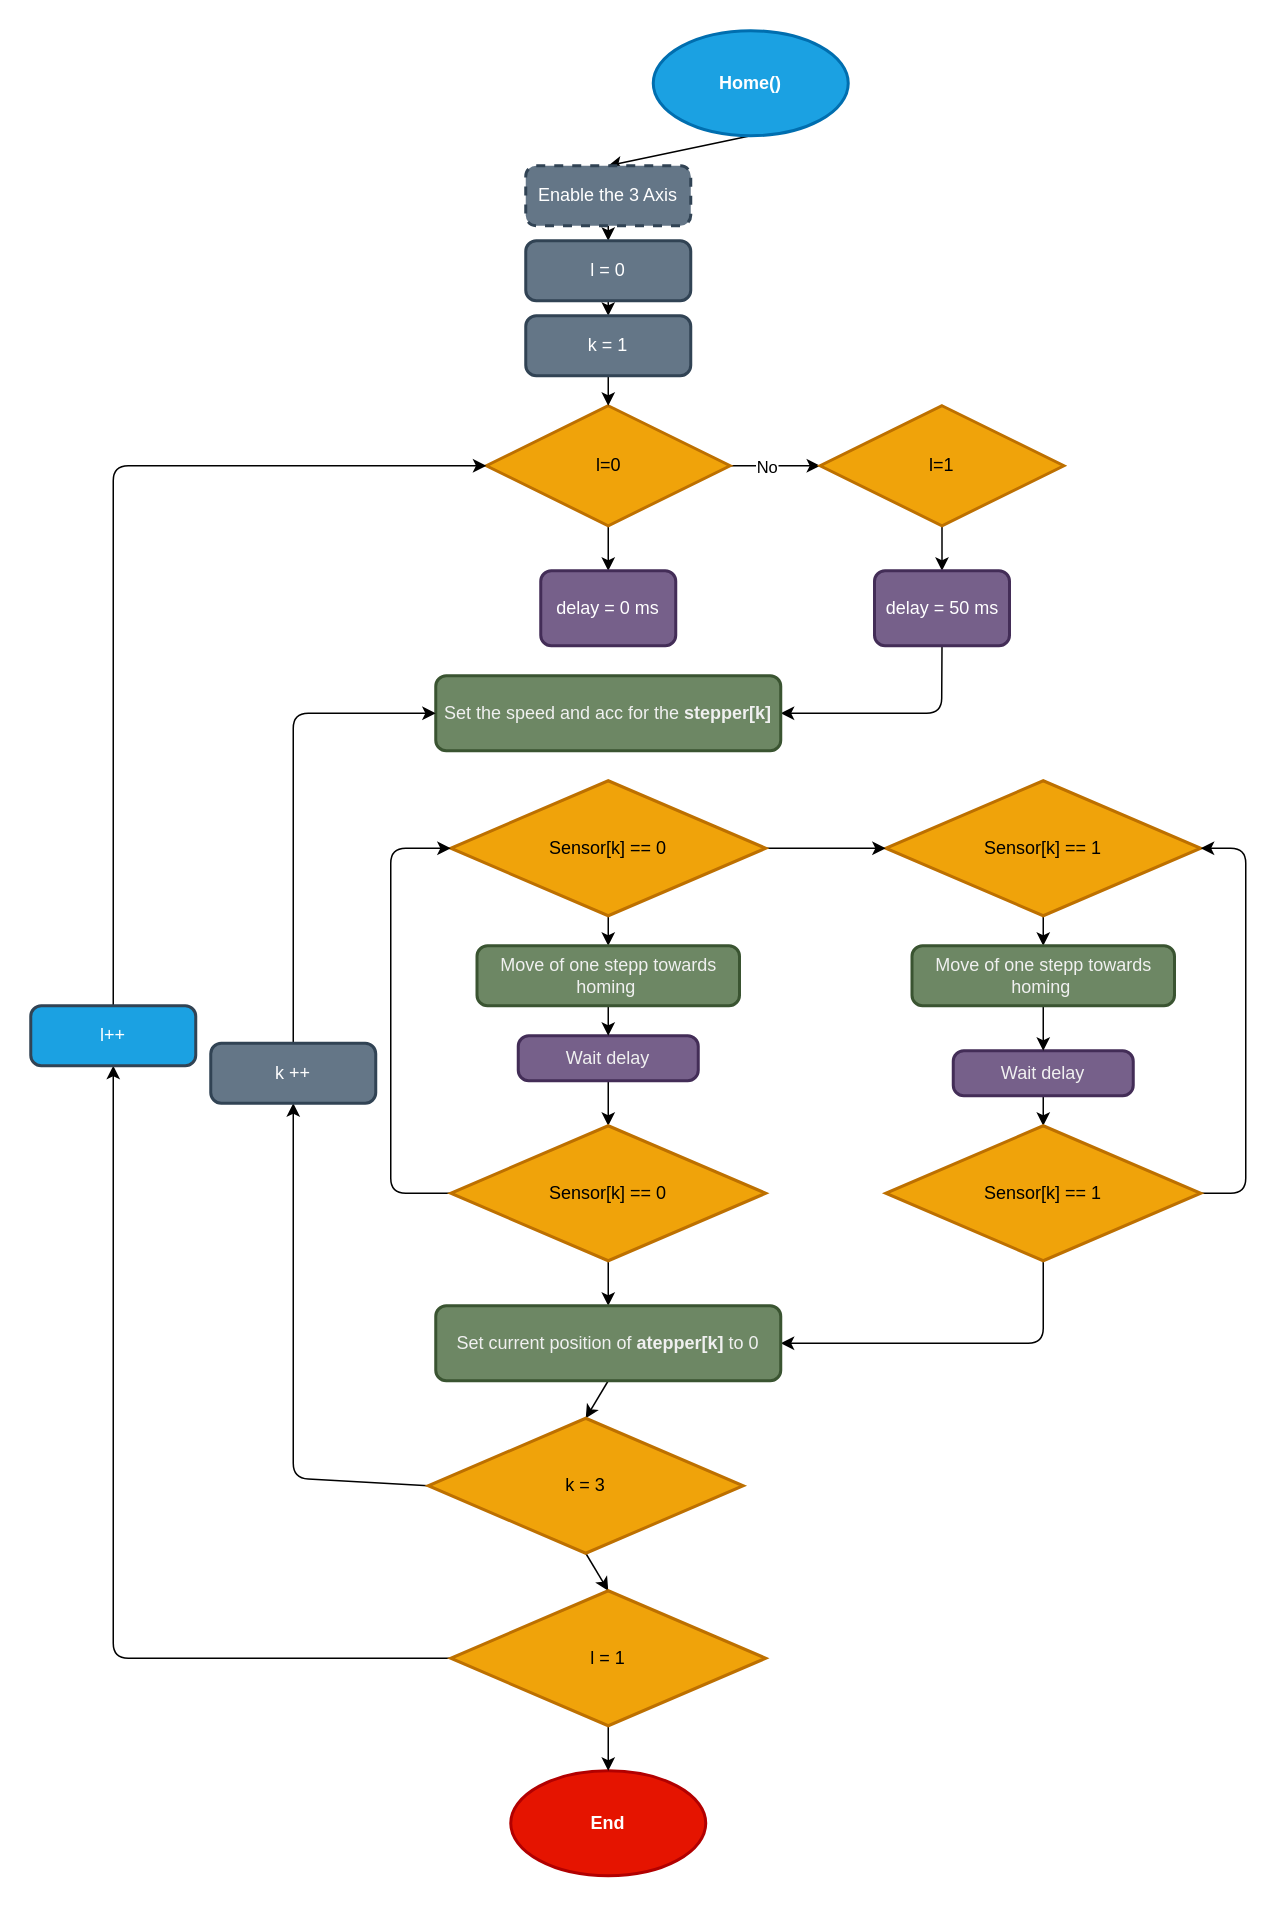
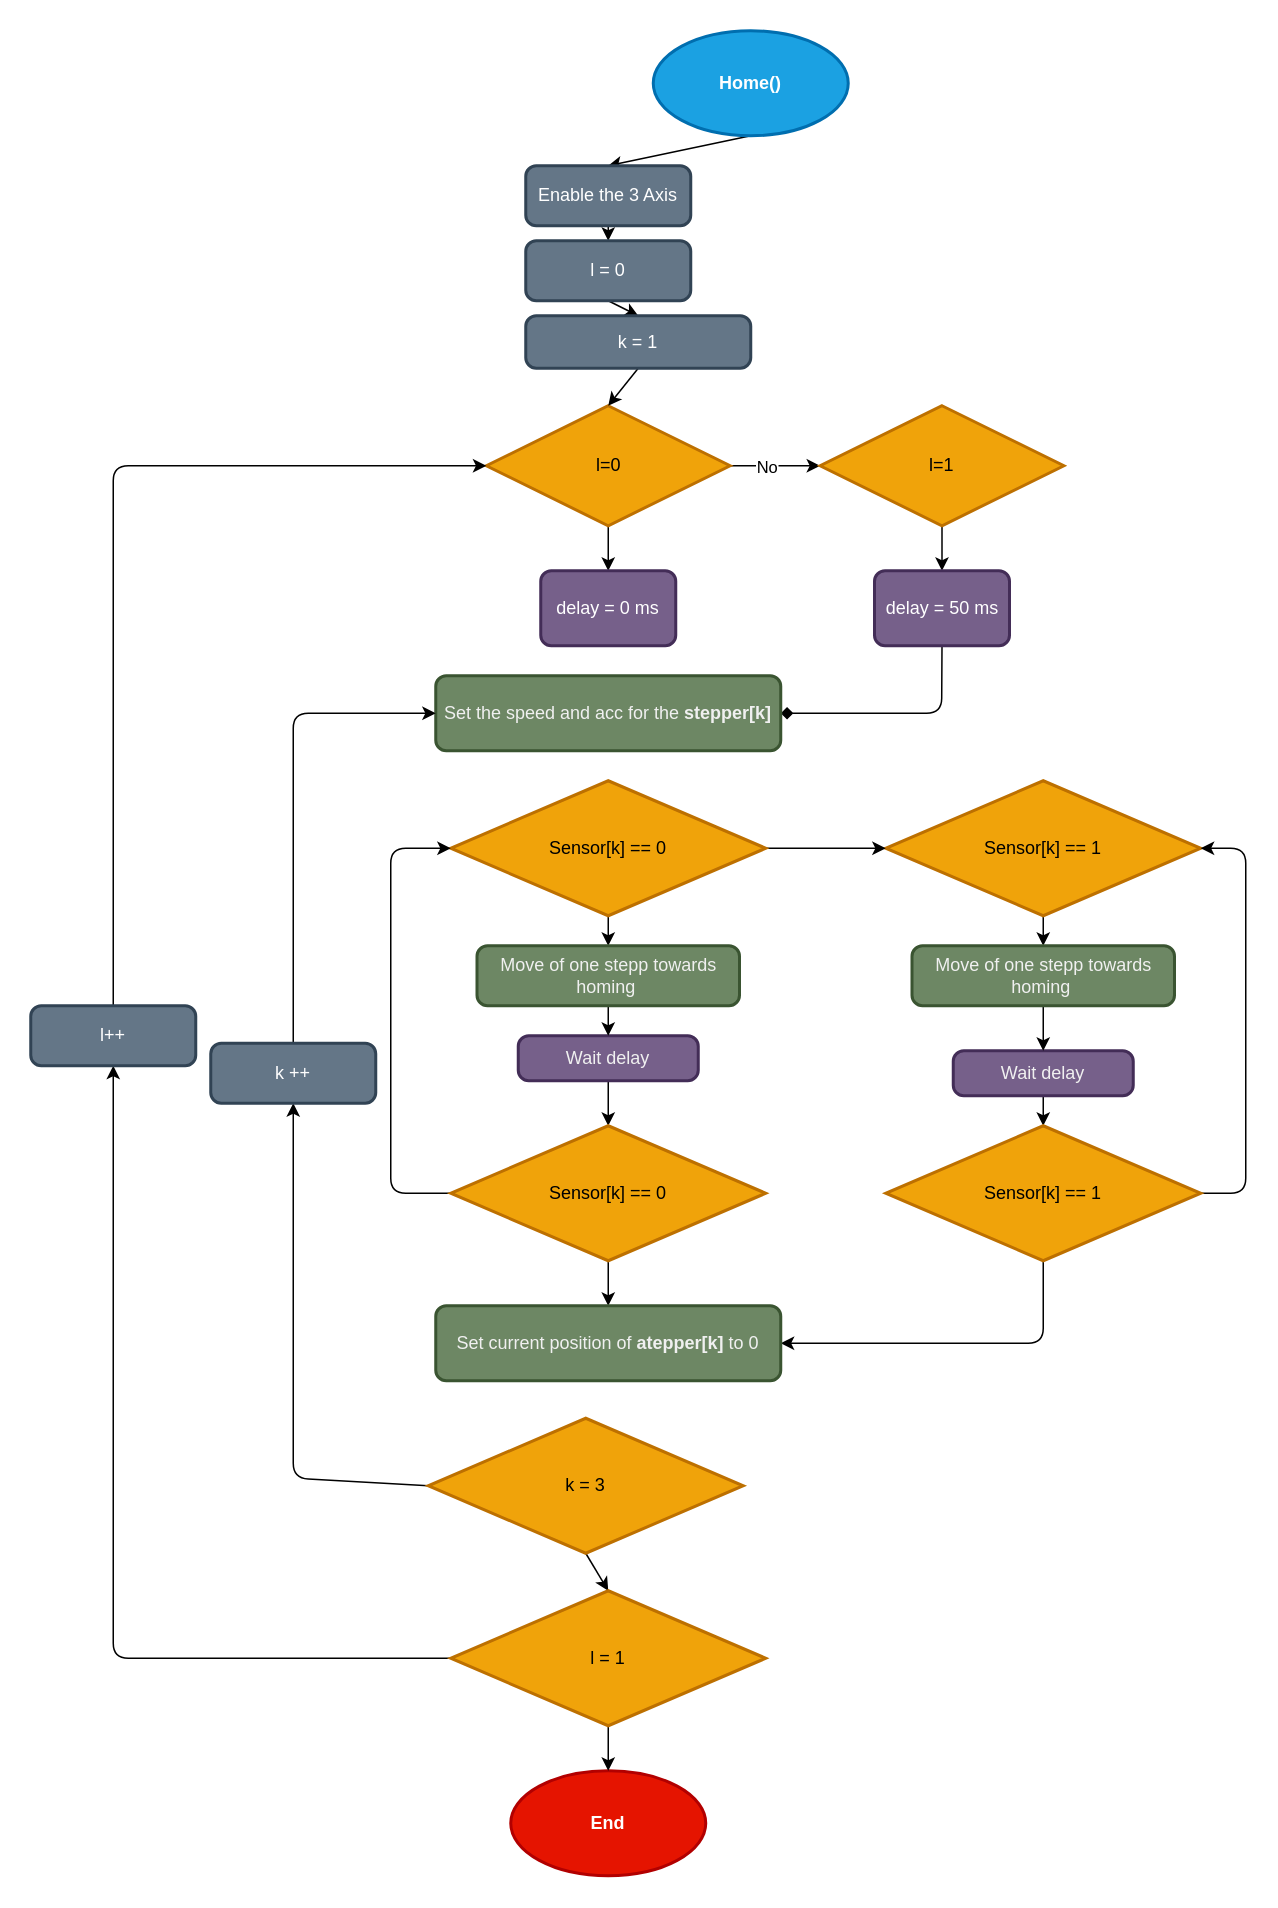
node "Enable the 3 Axis": style dashed -> solid
node "k = 1": size 165x60 -> 225x53
edge "delay = 50 ms" -> "Set the speed and acc for the stepper[k]": arrowhead classic -> diamond
node "l++": fillcolor #1ba1e2 -> #647687
edge "Set current position of atepper[k] to 0" -> "k = 3": removed
